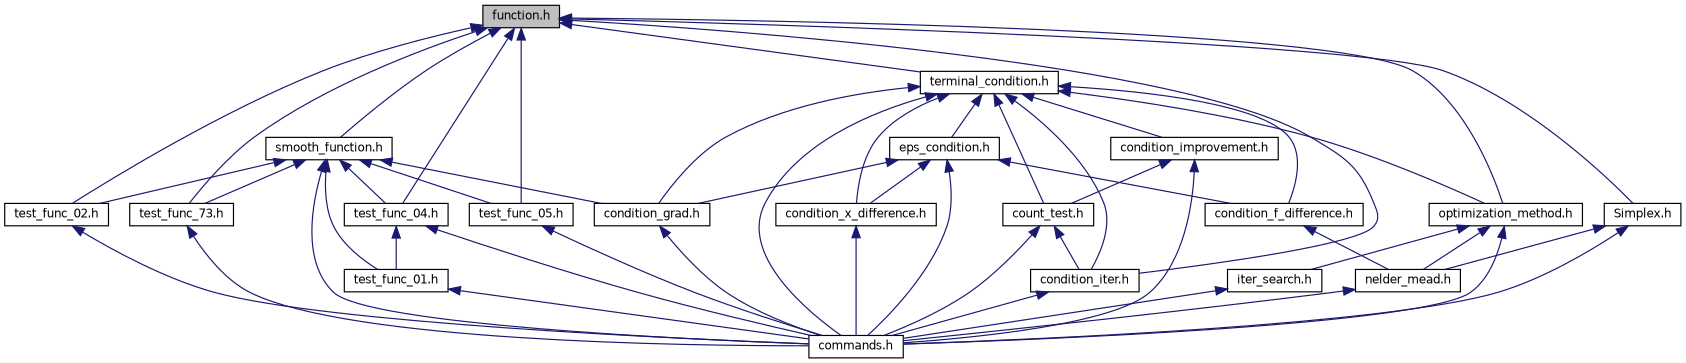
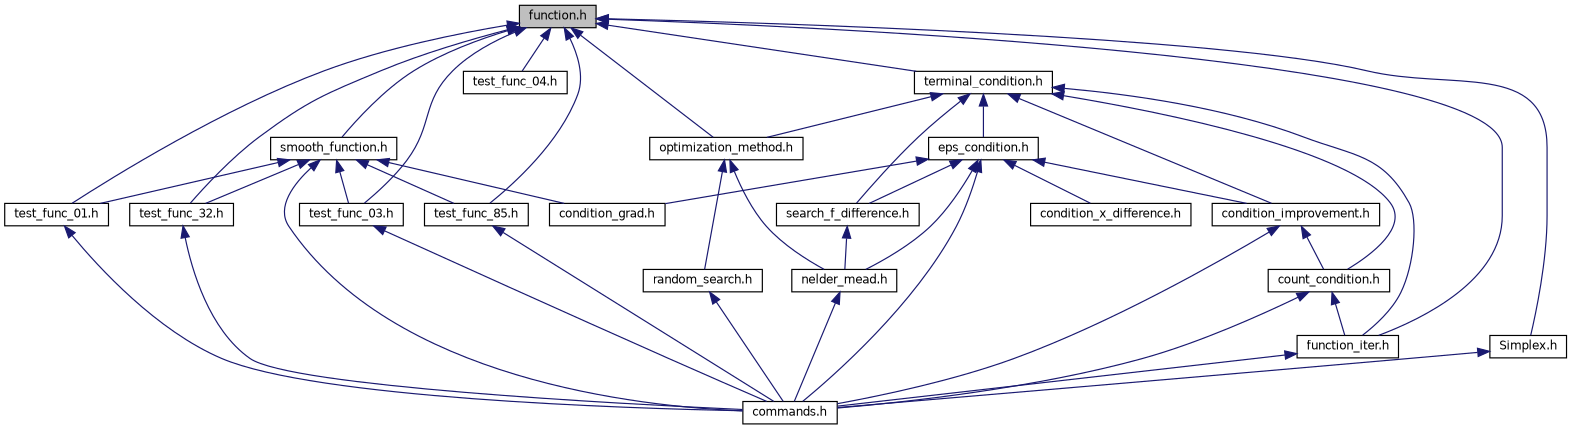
edge "condition_grad.h" -> "terminal_condition.h": removed
edge "condition_x_difference.h" -> "terminal_condition.h": removed
edge "condition_improvement.h" -> "eps_condition.h": added
edge "test_func_04.h" -> "smooth_function.h": removed
edge "commands.h" -> "terminal_condition.h": removed
node "test_func_02.h": label "test_func_02.h" -> "test_func_32.h"
node "test_func_73.h": label "test_func_73.h" -> "test_func_03.h"
node "test_func_05.h": label "test_func_05.h" -> "test_func_85.h"
node "count_test.h": label "count_test.h" -> "count_condition.h"
node "condition_f_difference.h": label "condition_f_difference.h" -> "search_f_difference.h"
edge "nelder_mead.h" -> "Simplex.h": now "nelder_mead.h" -> "eps_condition.h"
edge "test_func_01.h" -> "test_func_04.h": now "test_func_01.h" -> "function.h"
node "condition_iter.h": label "condition_iter.h" -> "function_iter.h"
node "iter_search.h": label "iter_search.h" -> "random_search.h"
edge "commands.h" -> "condition_x_difference.h": removed
edge "commands.h" -> "test_func_04.h": removed
edge "commands.h" -> "condition_grad.h": removed
edge "commands.h" -> "optimization_method.h": removed
